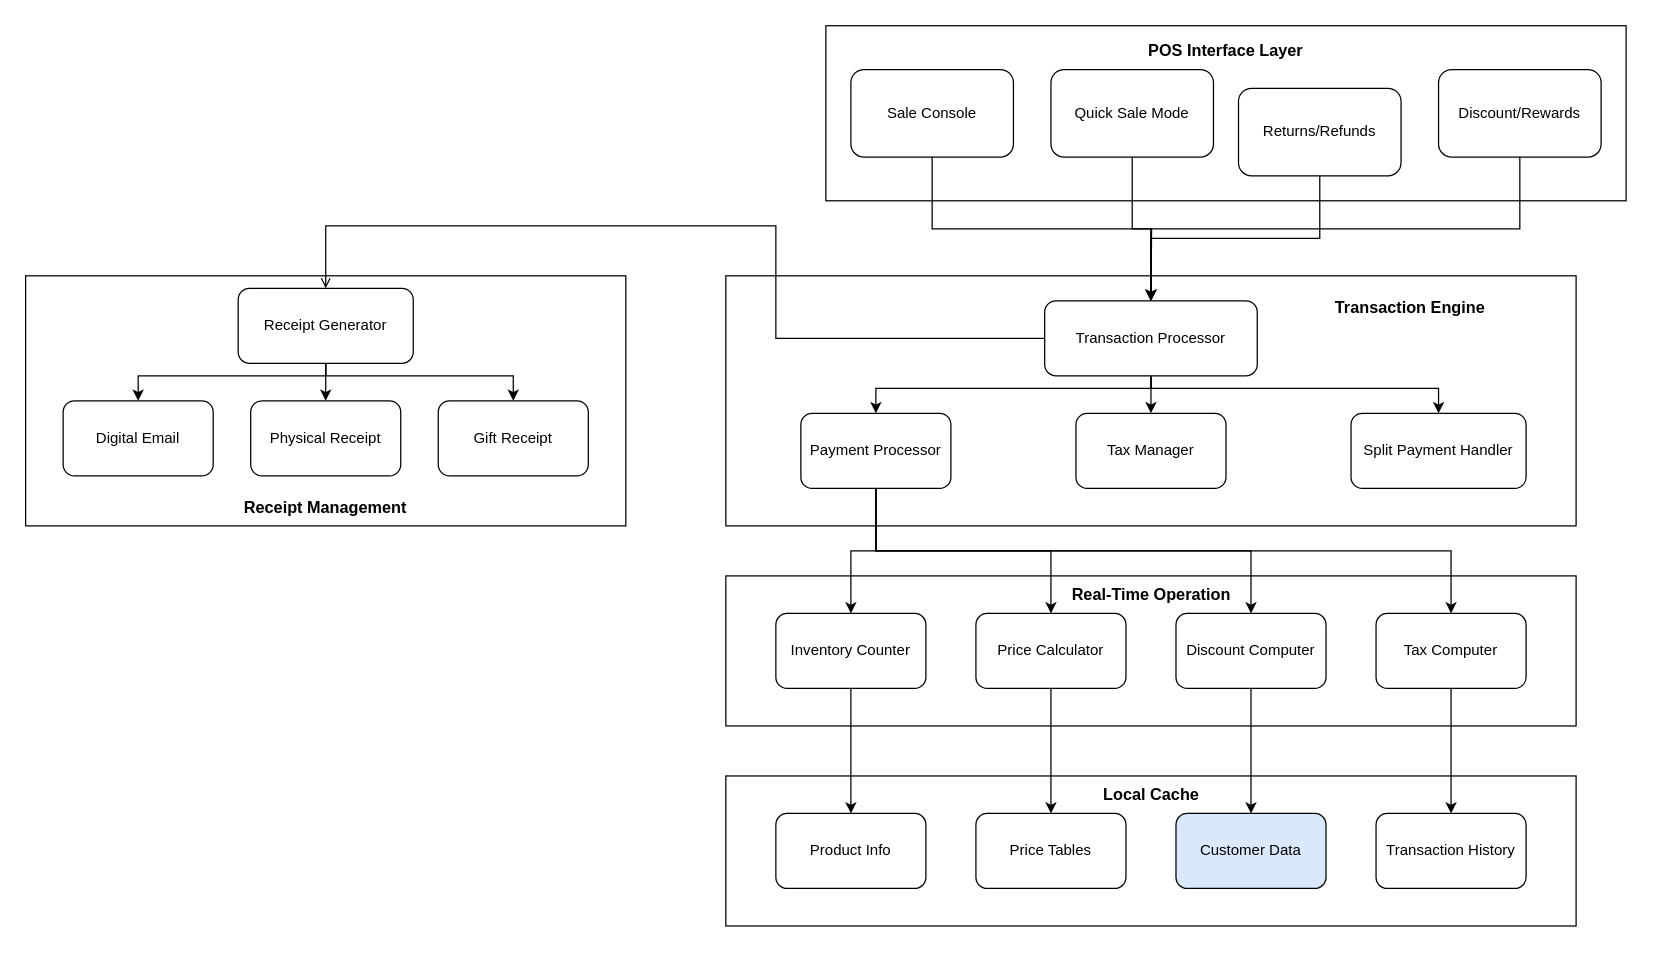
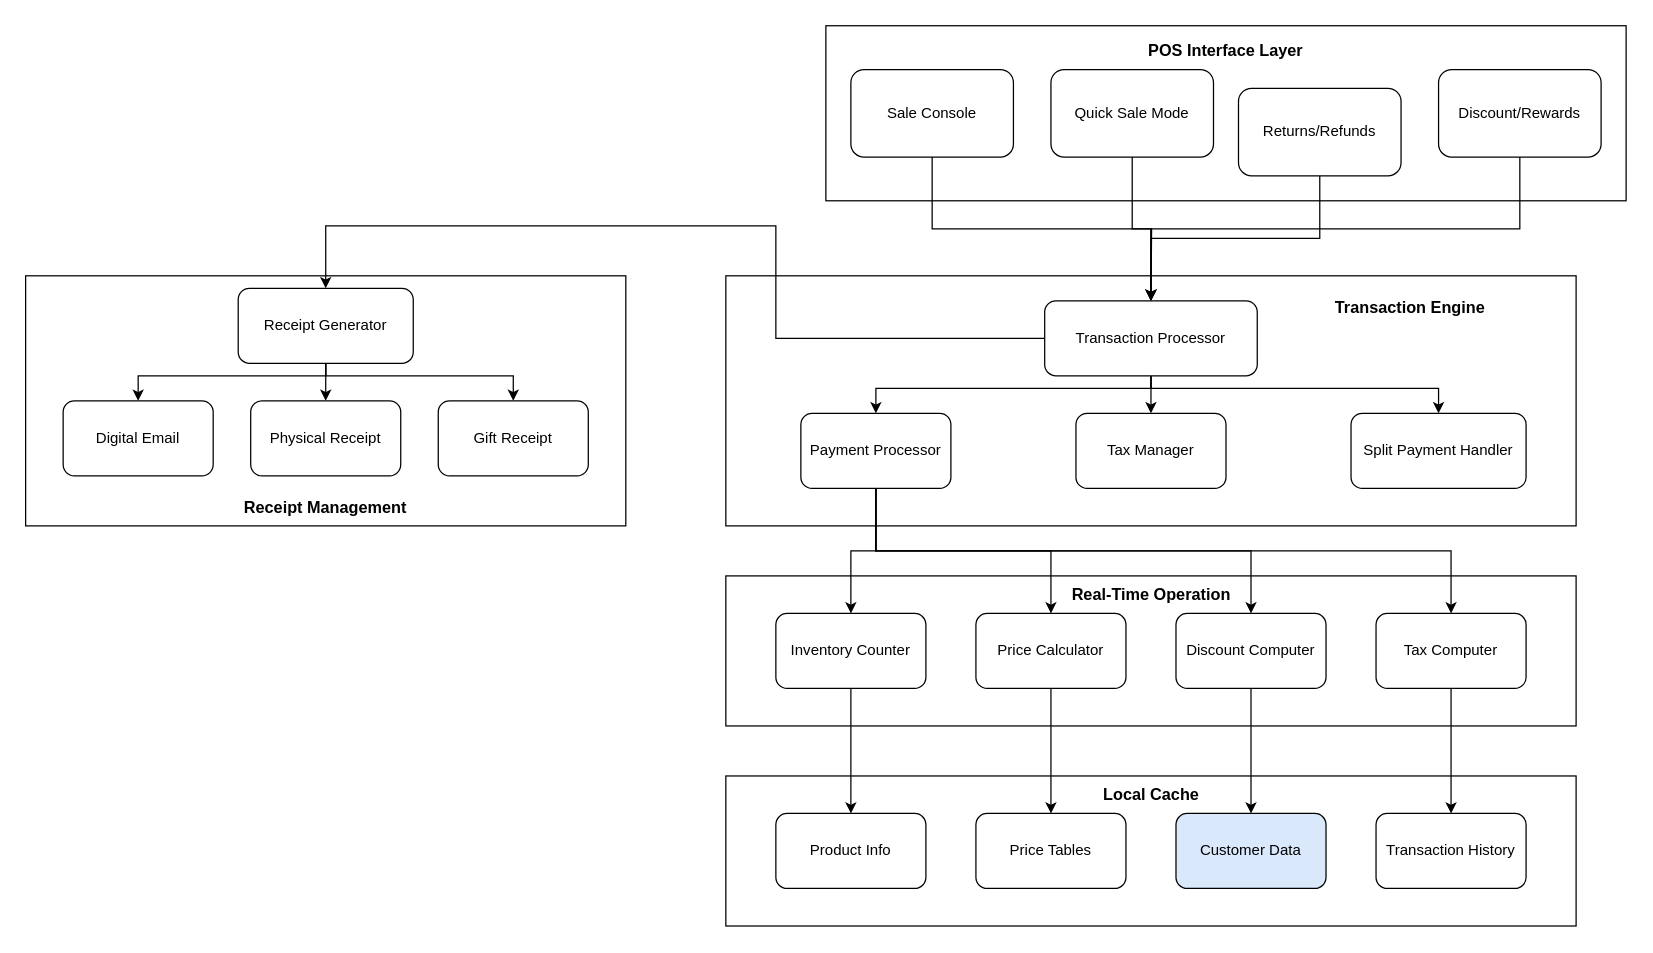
edge "Transaction Processor" -> "Receipt Generator": arrowhead open -> classic
